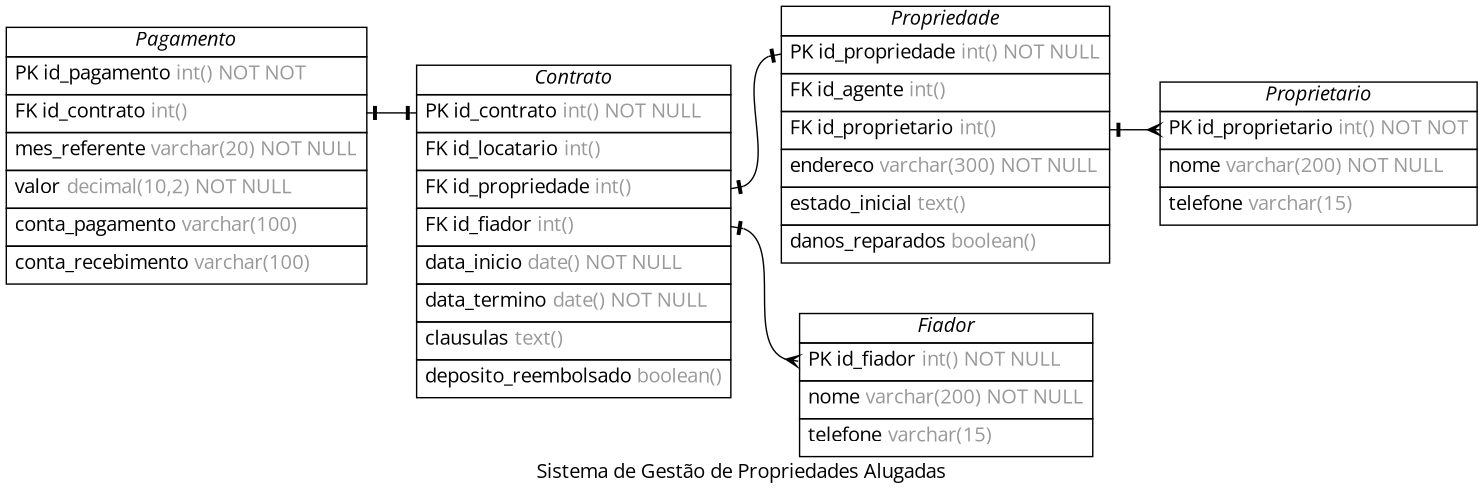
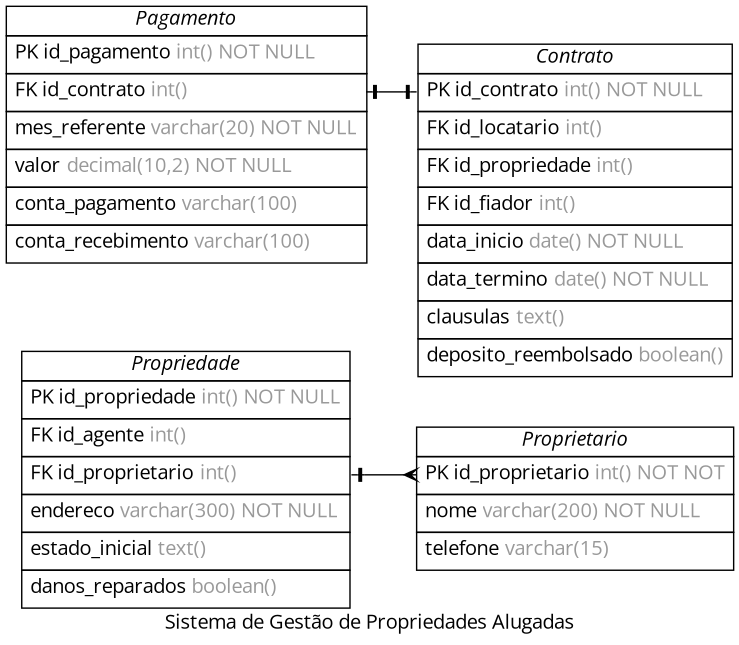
node "Pagamento": text "int() NOT NOT" -> "int() NOT NULL"
edge "Propriedade" -- "Contrato": removed
node "Fiador": removed
